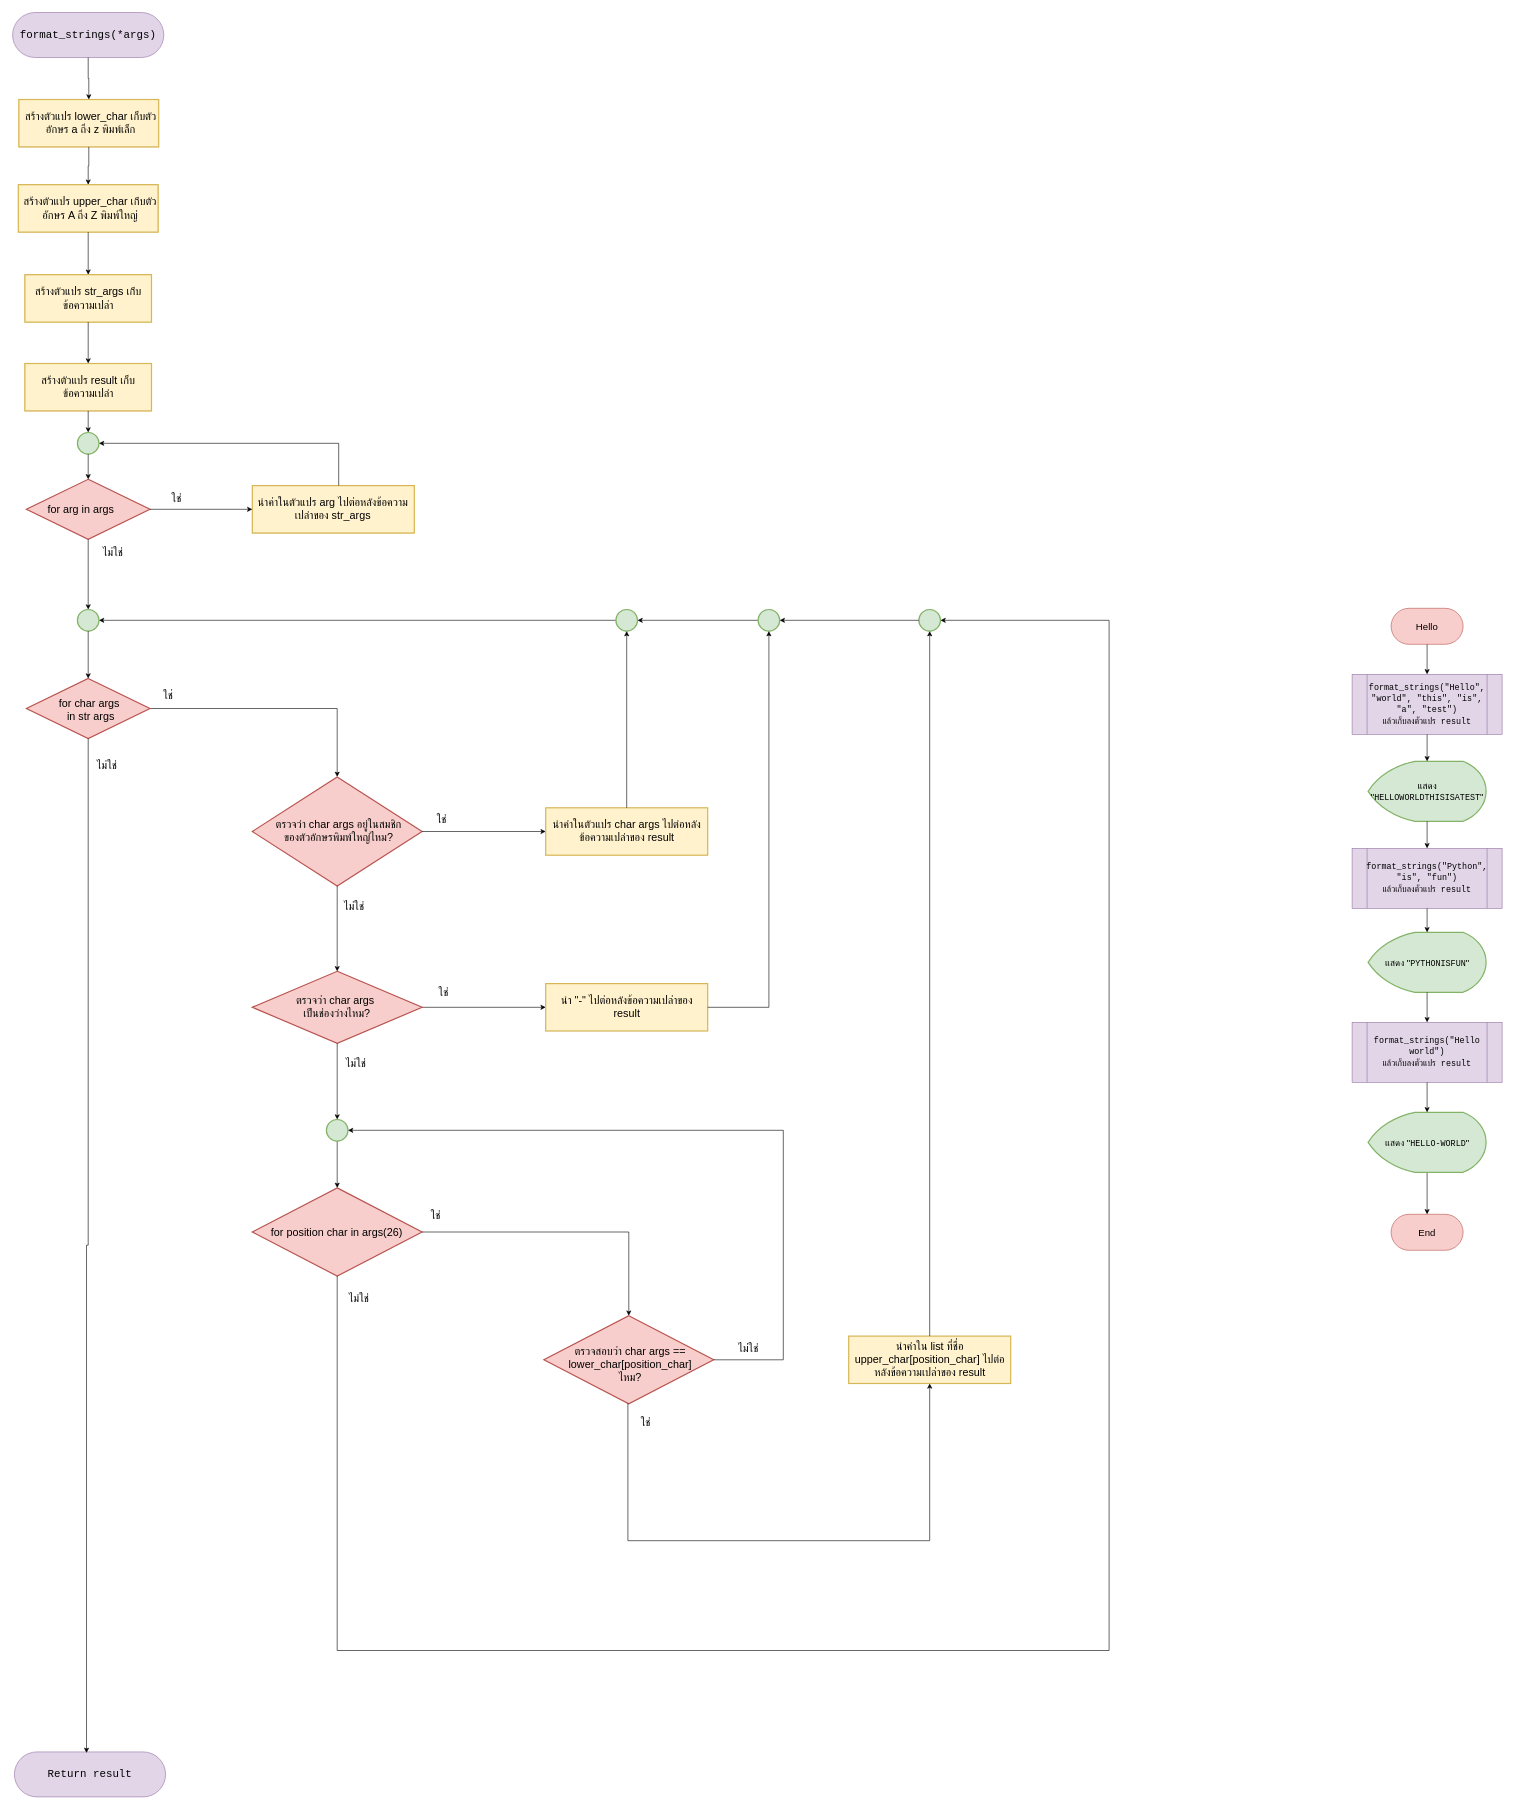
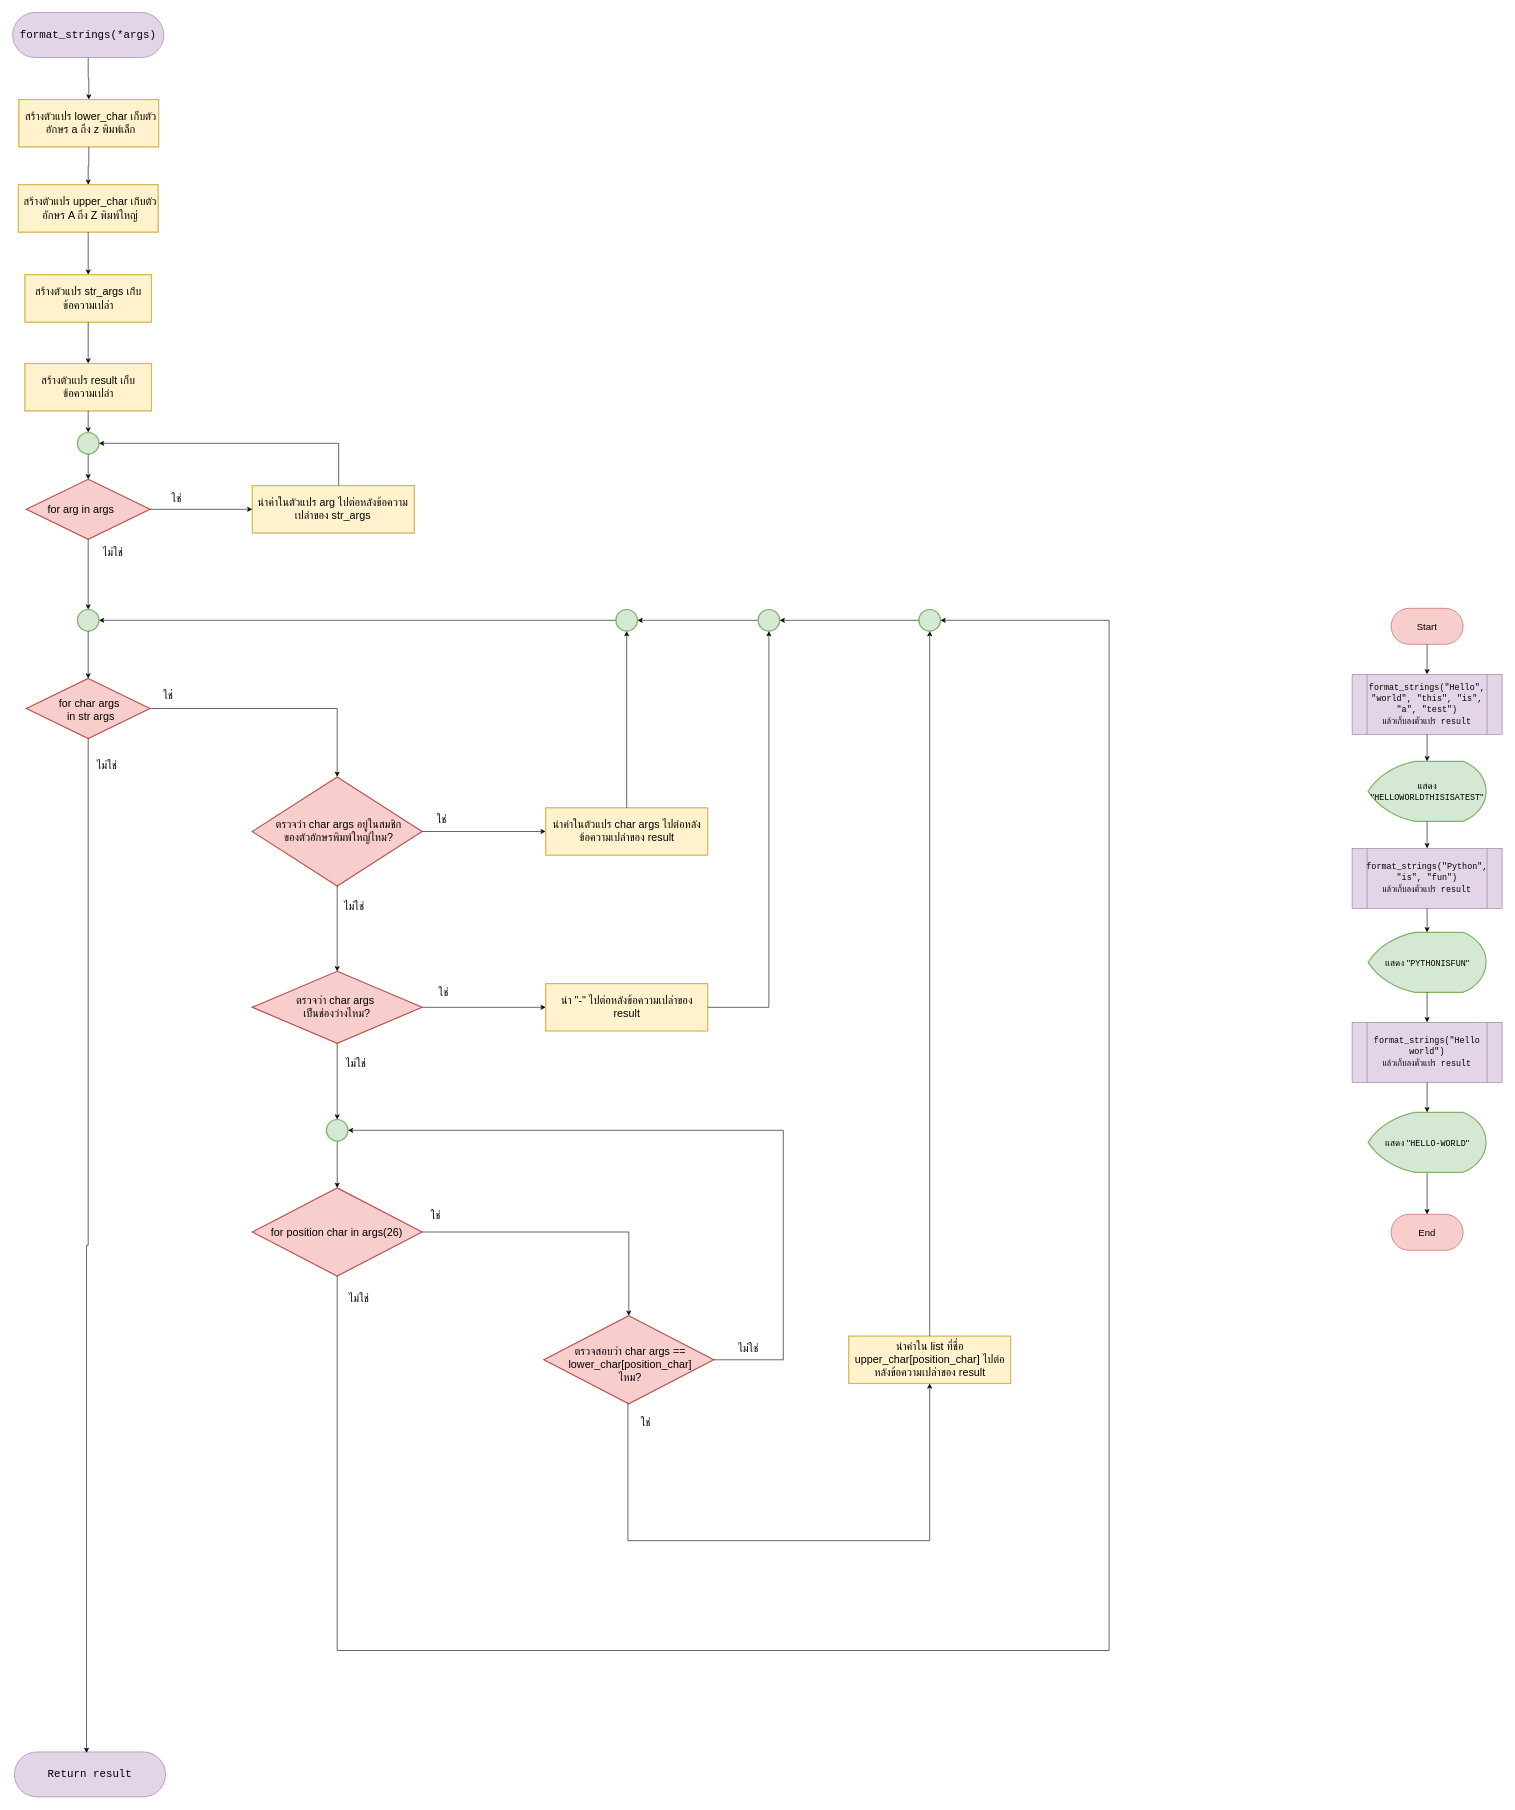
node "Hello": label "Hello" -> "Start"
